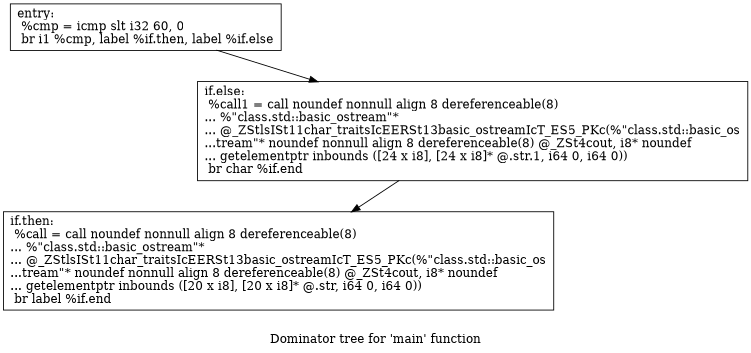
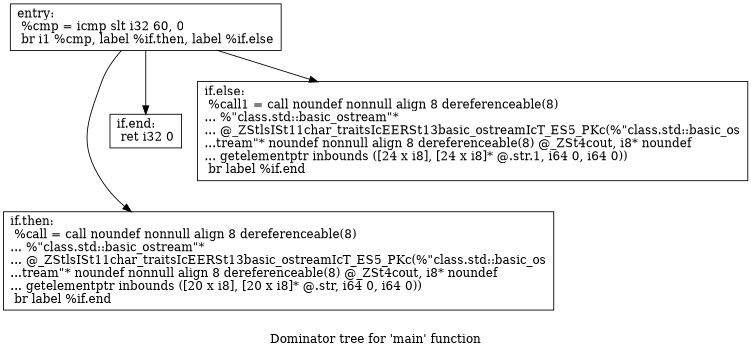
node "if.end:": added
node "if.else:": text "br char %if.end" -> "br label %if.end"
edge "if.else:" -> "if.then:": now "entry:" -> "if.then:"
